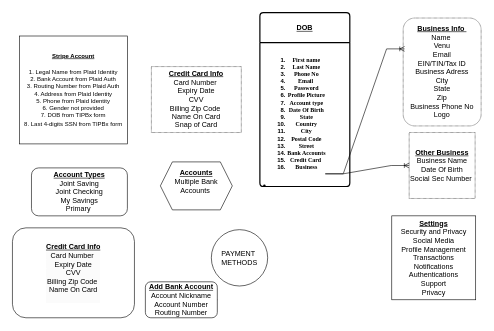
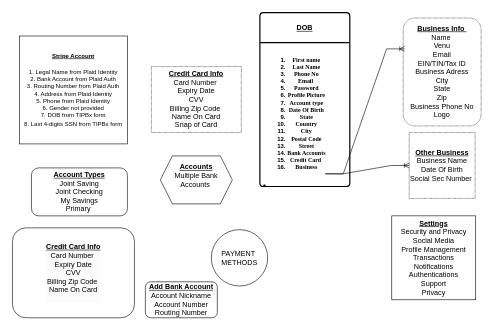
node "Accounts Multiple Bank Accounts": moved (197, 186) -> (197, 180)
